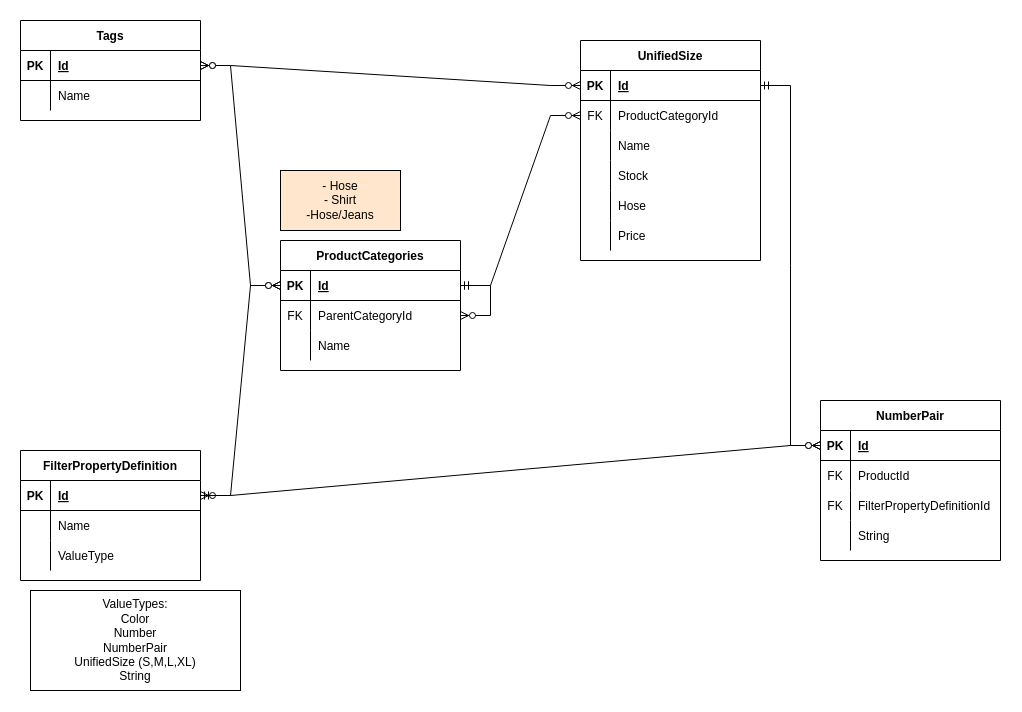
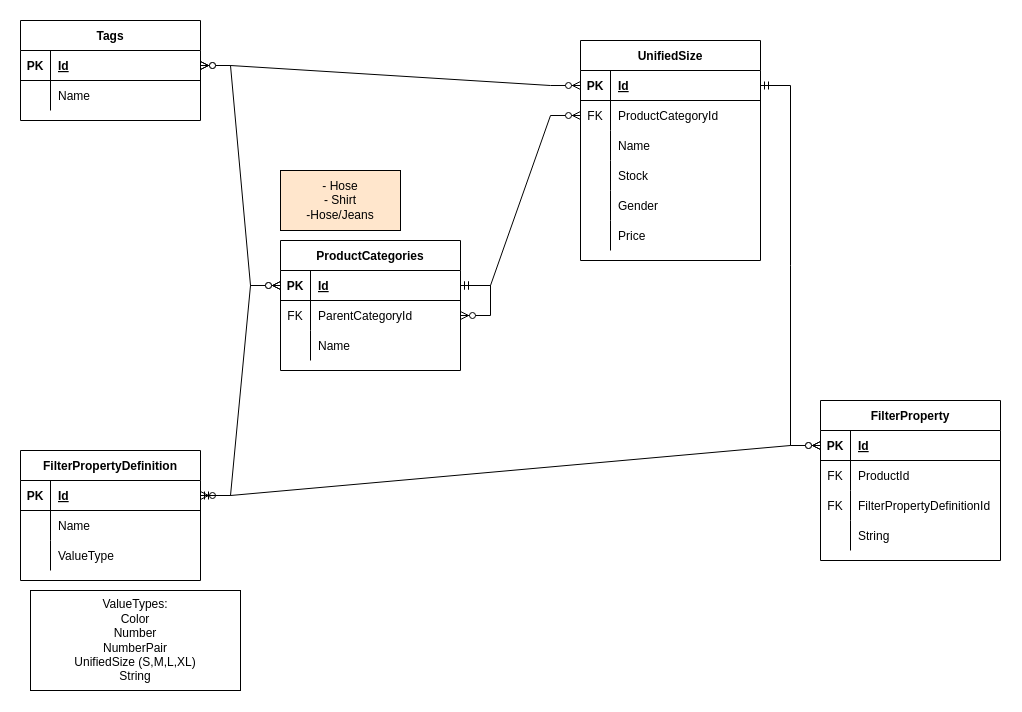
node "Hose": label "Hose" -> "Gender"
node "NumberPair": label "NumberPair" -> "FilterProperty"
